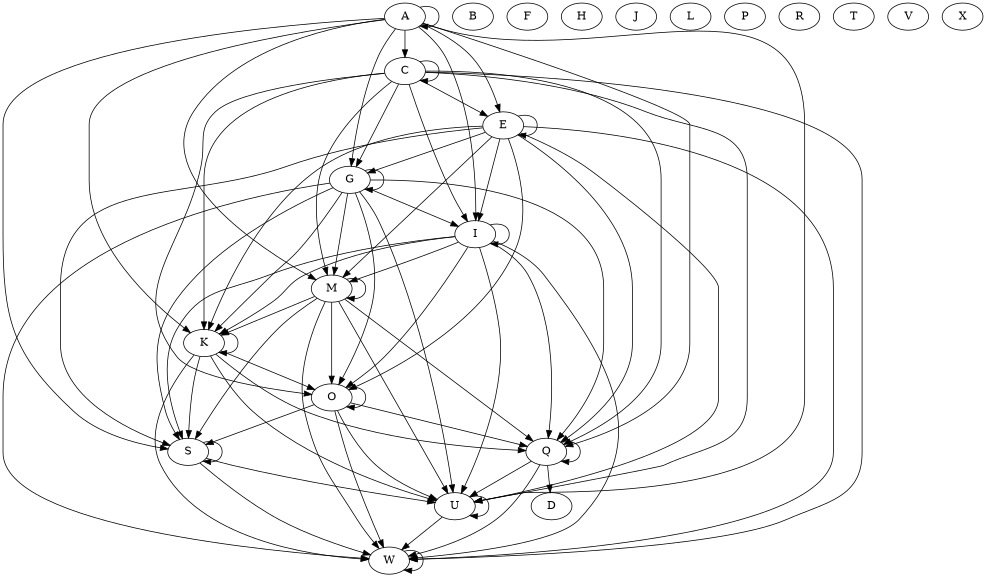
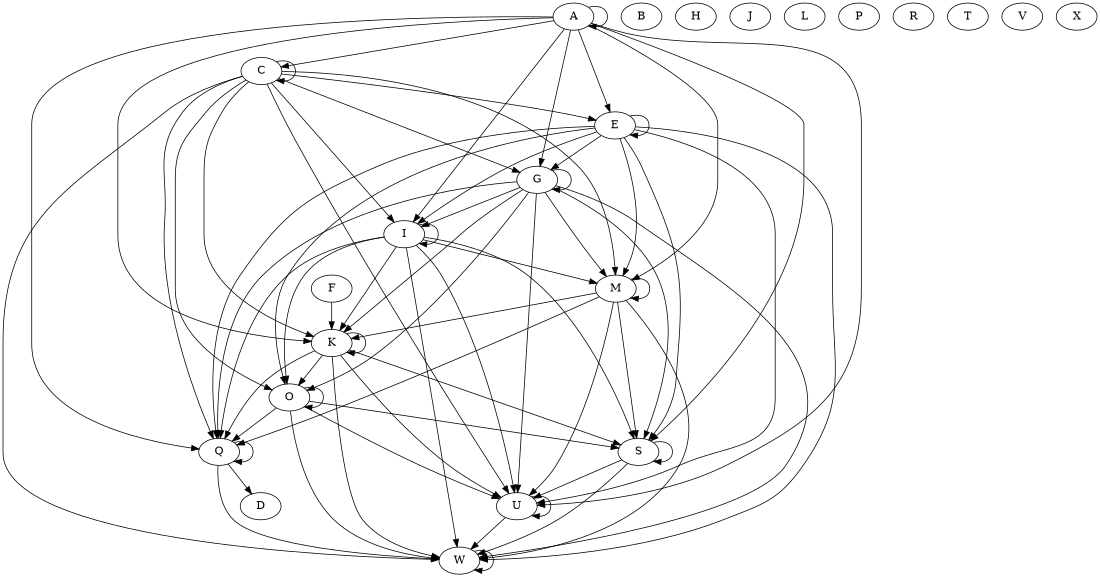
edge "E" -> "K": now "F" -> "K"
edge "M" -> "O": removed
edge "Q" -> "U": removed
